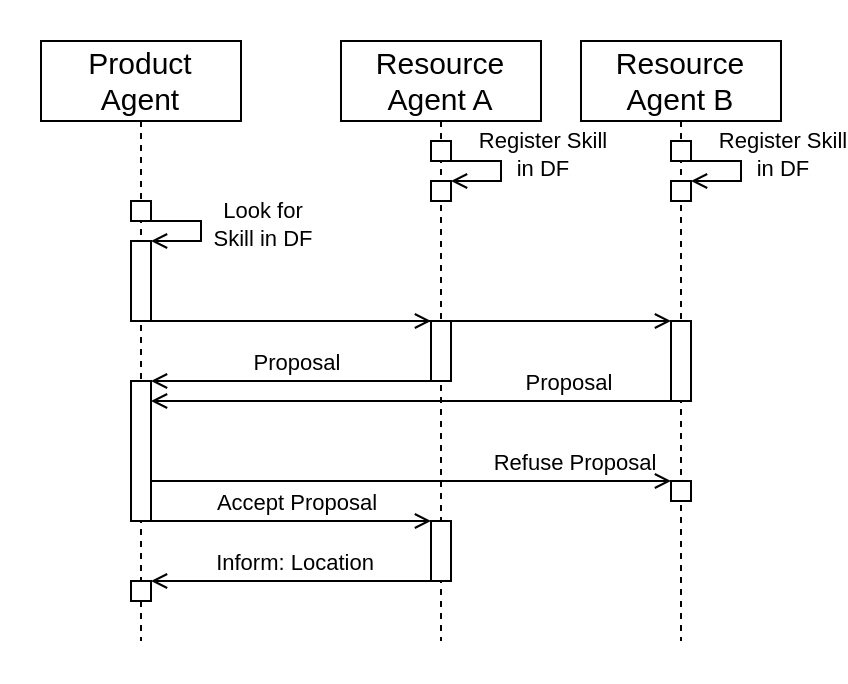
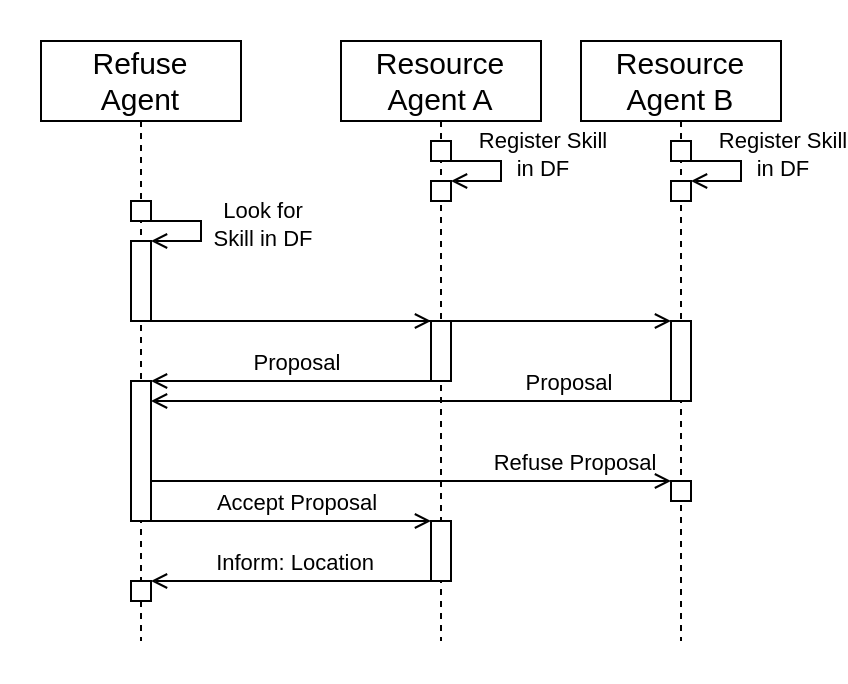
node "Product Agent": label "Product Agent" -> "Refuse Agent"
